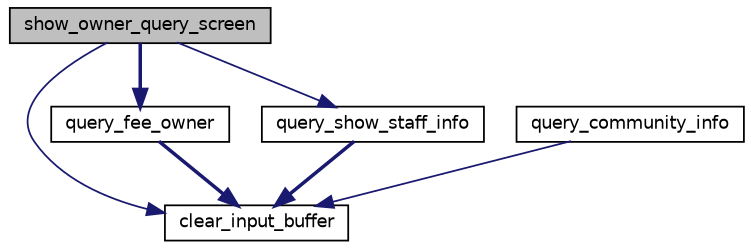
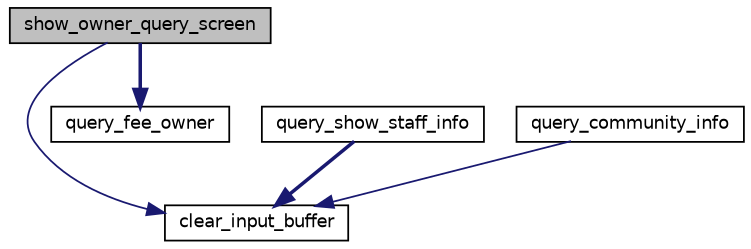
edge "show_owner_query_screen" -> "query_show_staff_info": removed
edge "query_fee_owner" -> "clear_input_buffer": removed
